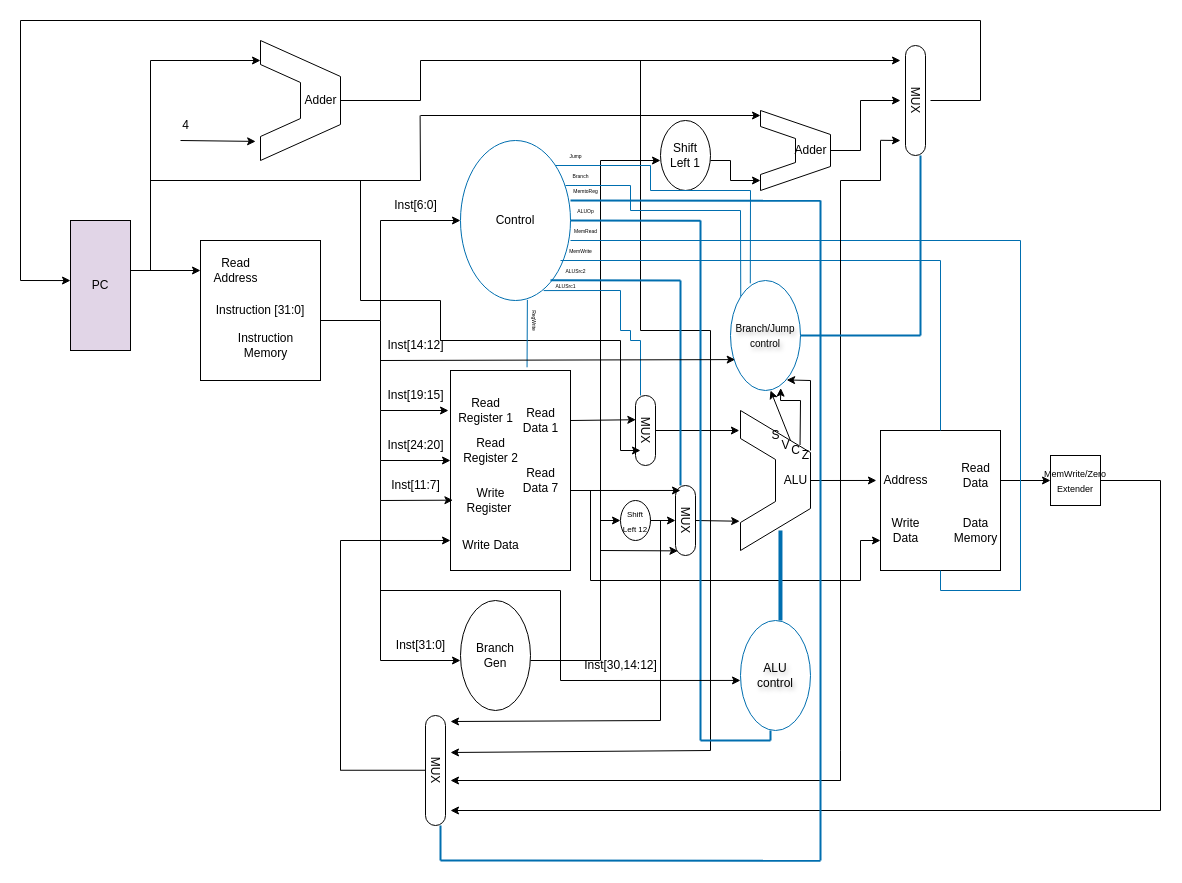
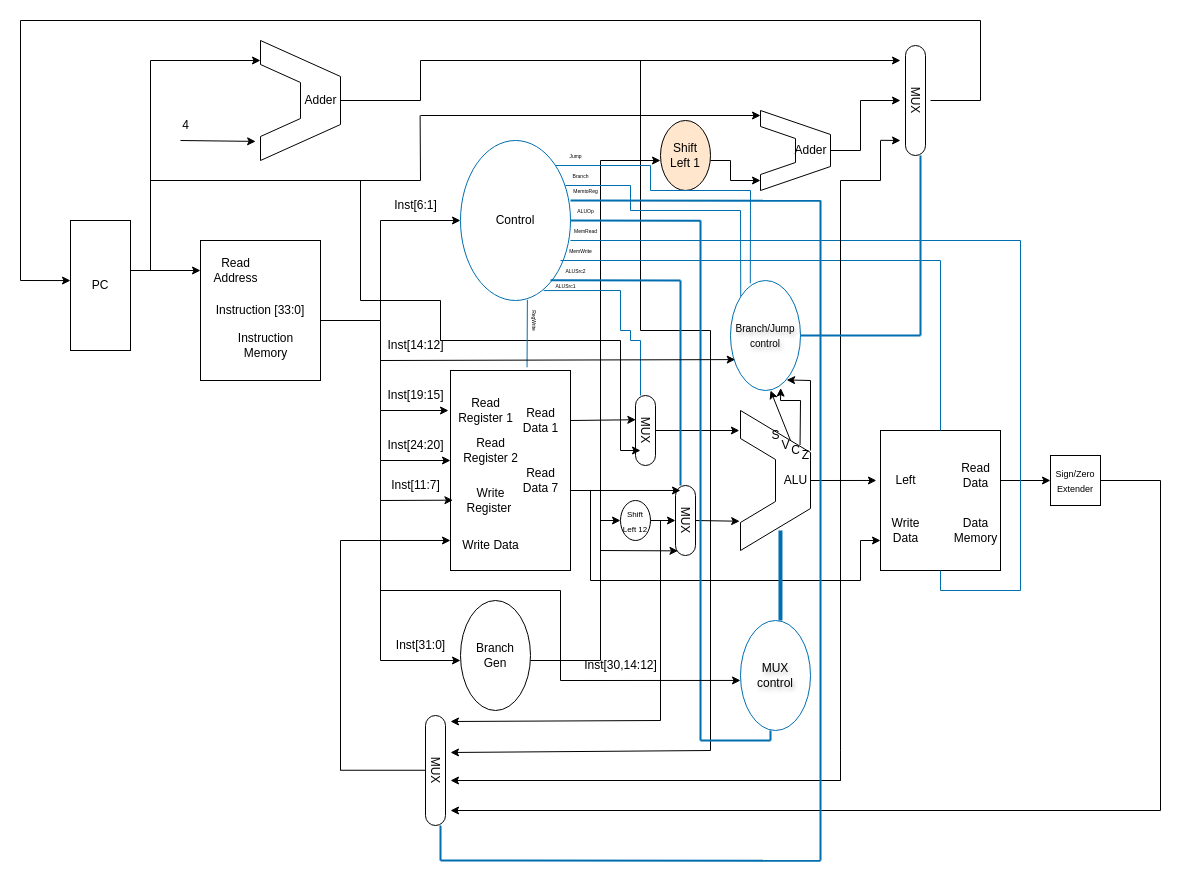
node "Shift Left 1": fillcolor #ffffff -> #ffe6cc
node "Inst[6:0]": label "Inst[6:0]" -> "Inst[6:1]"
node "PC": fillcolor #e1d5e7 -> #ffffff
node "Instruction [31:0]": label "Instruction [31:0]" -> "Instruction [33:0]"
node "Address": label "Address" -> "Left"
node "MemWrite/Zero Extender": label "MemWrite/Zero Extender" -> "Sign/Zero Extender"
node "ALU control": label "ALU control" -> "MUX control"
